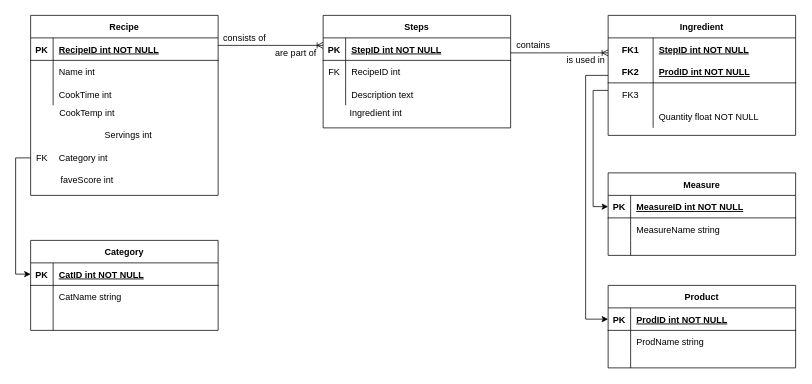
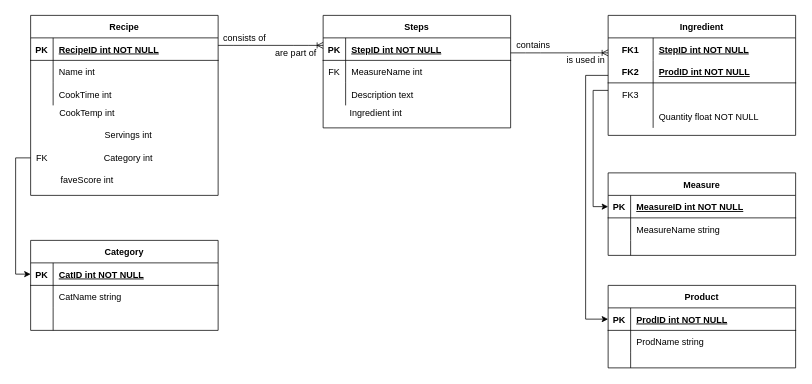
node "RecipeID int": label "RecipeID int" -> "MeasureName int"
node "Category int": moved (83, 158) -> (128, 158)
